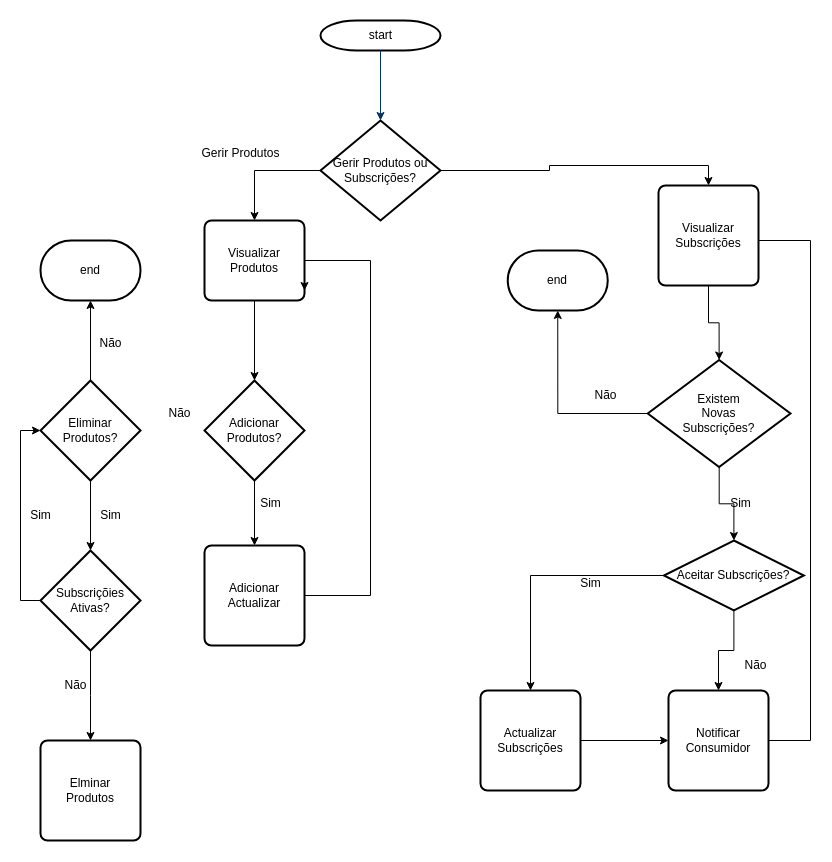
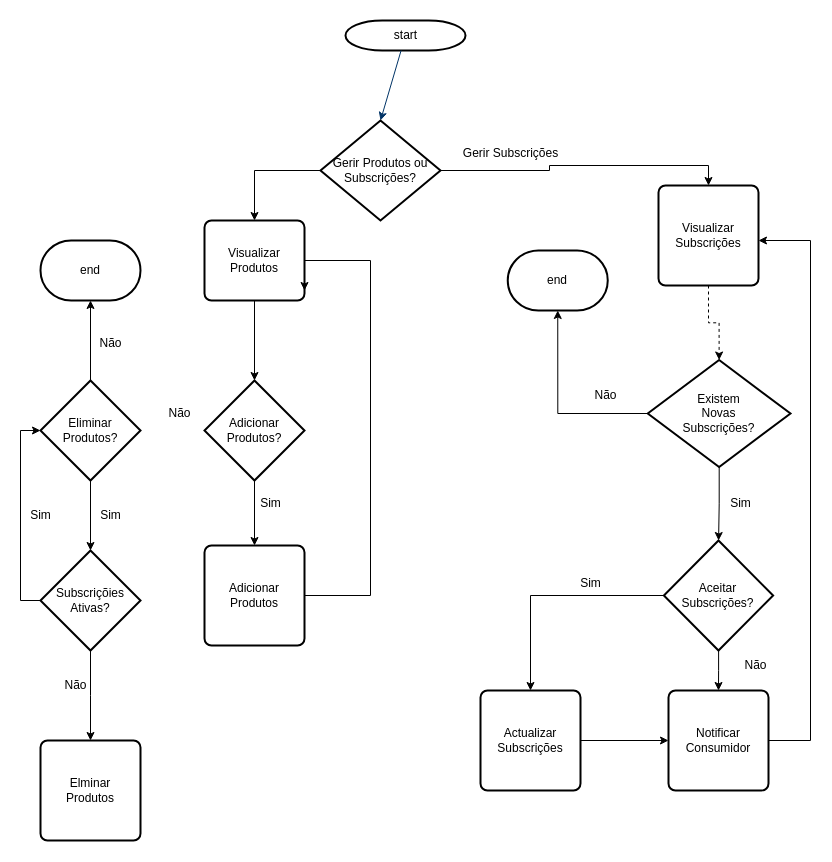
node "start": moved (381, 36) -> (406, 36)
node "Gerir Produtos": removed
node "Gerir Subscrições": added
edge "Visualizar Subscrições" -- "Notificar Consumidor": arrowhead none -> classic
edge "Visualizar Subscrições" -> "Existem Novas Subscrições?": style solid -> dashed
node "Aceitar Subscrições?": size 140x70 -> 109x110
node "Adicionar Actualizar": label "Adicionar Actualizar" -> "Adicionar Produtos"
